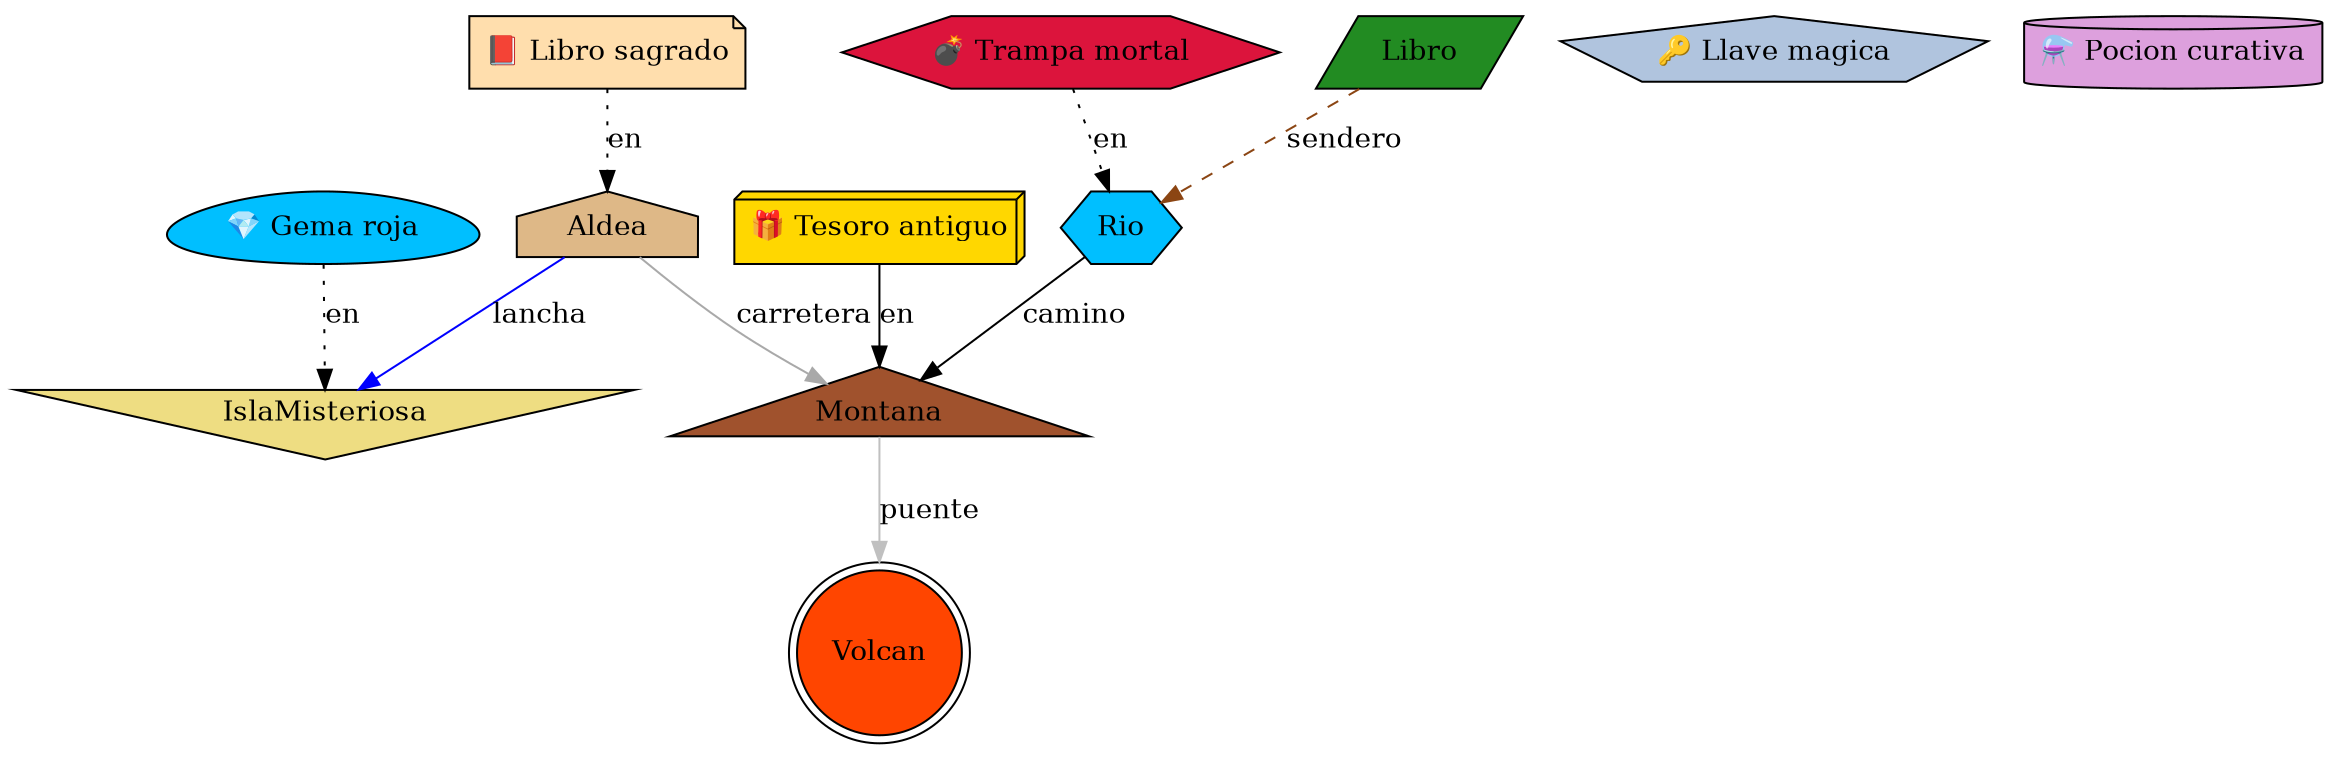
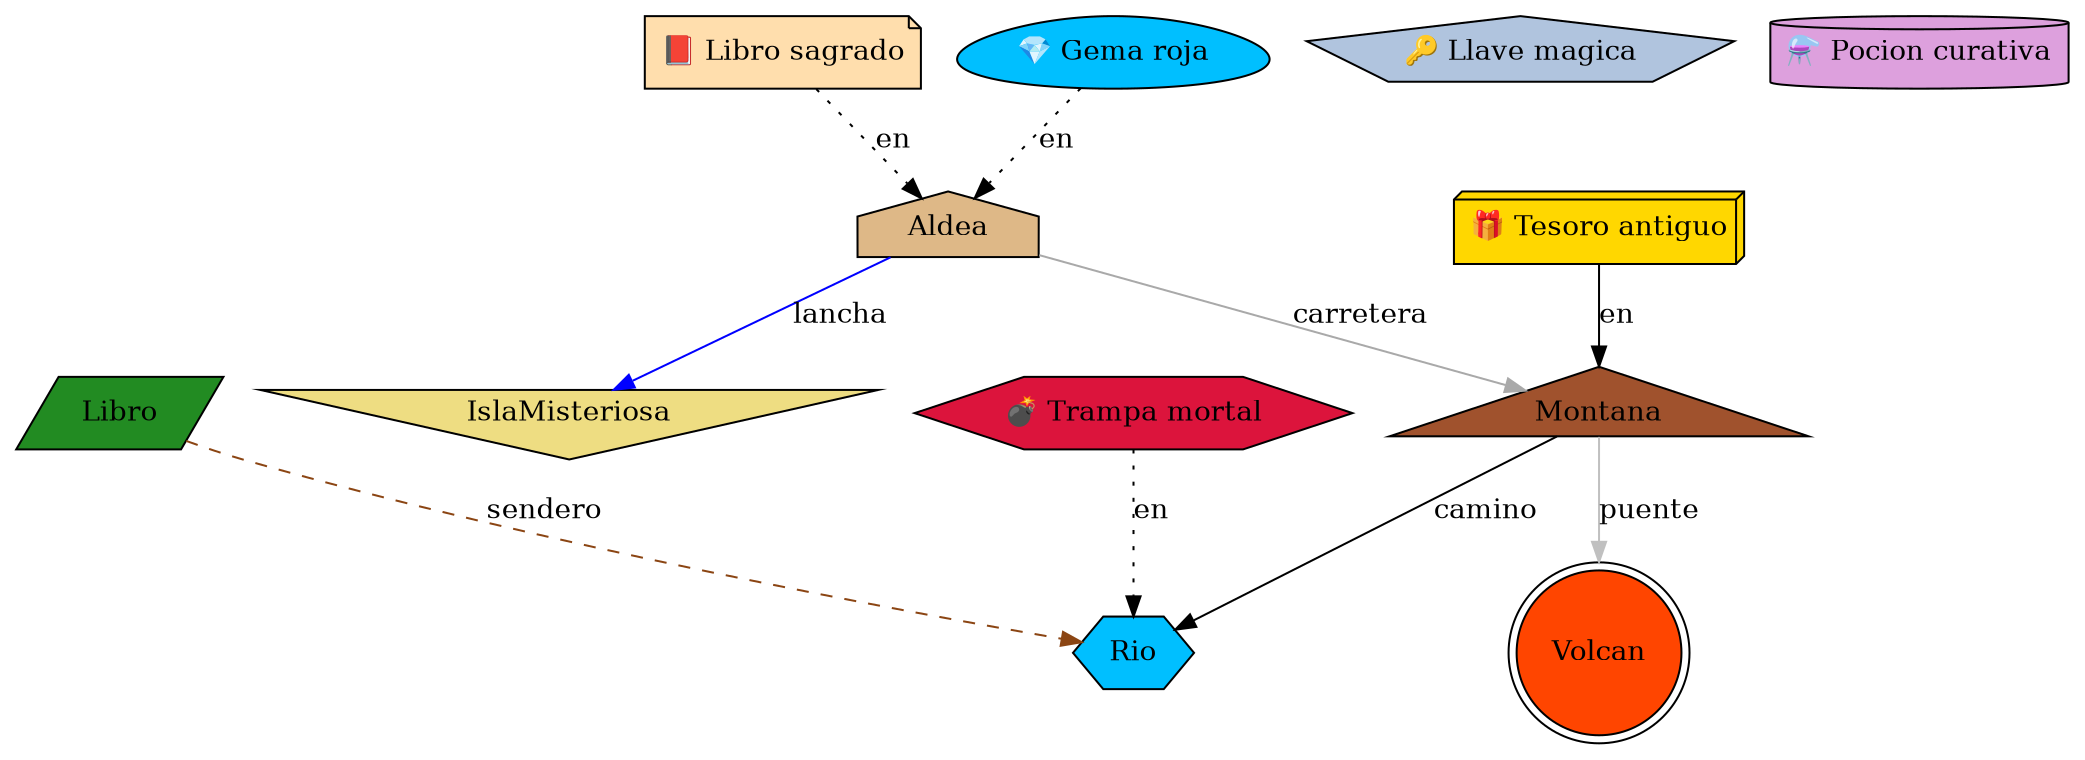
edge "Rio" -> "Montana": reversed
edge "💎 Gema roja" -> "IslaMisteriosa": now "💎 Gema roja" -> "Aldea"
